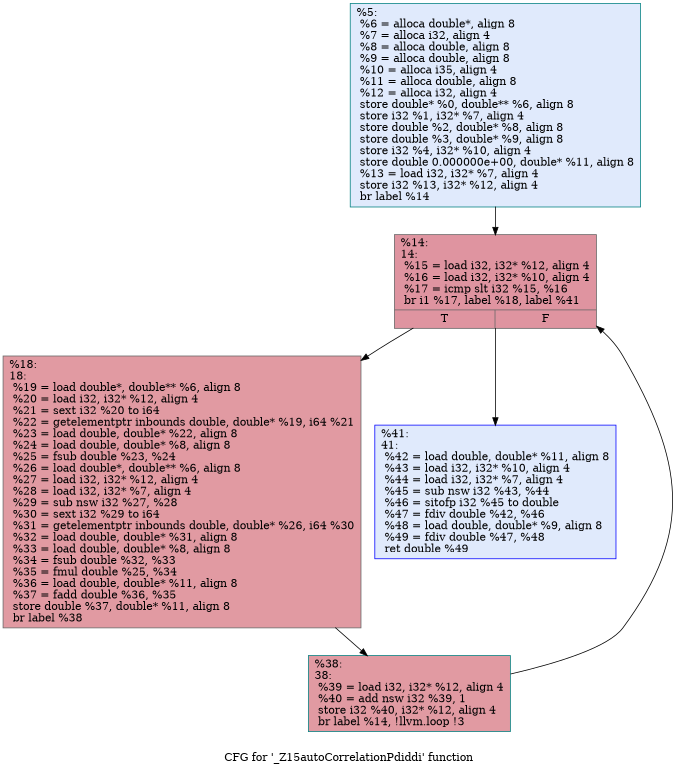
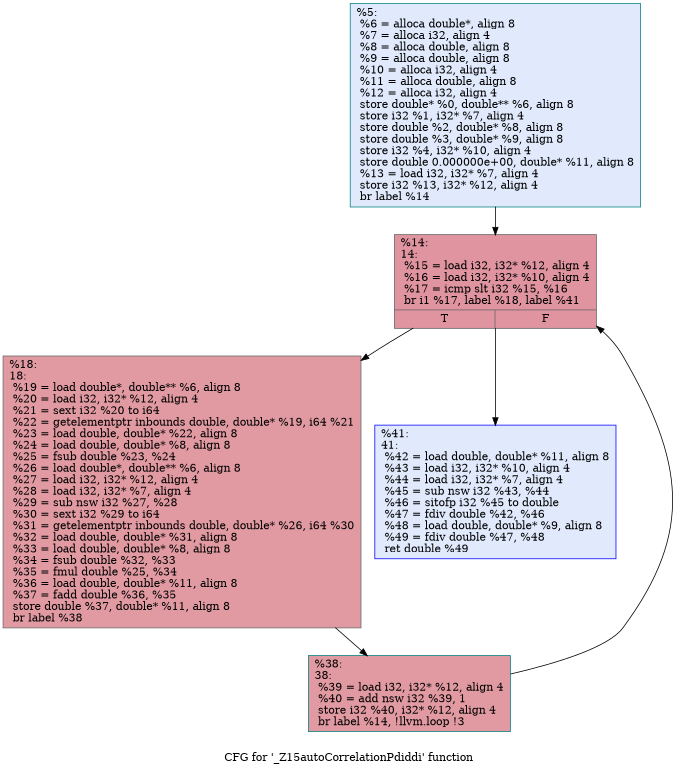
node "%5:": text "%10 = alloca i35, align 4" -> "%10 = alloca i32, align 4"
